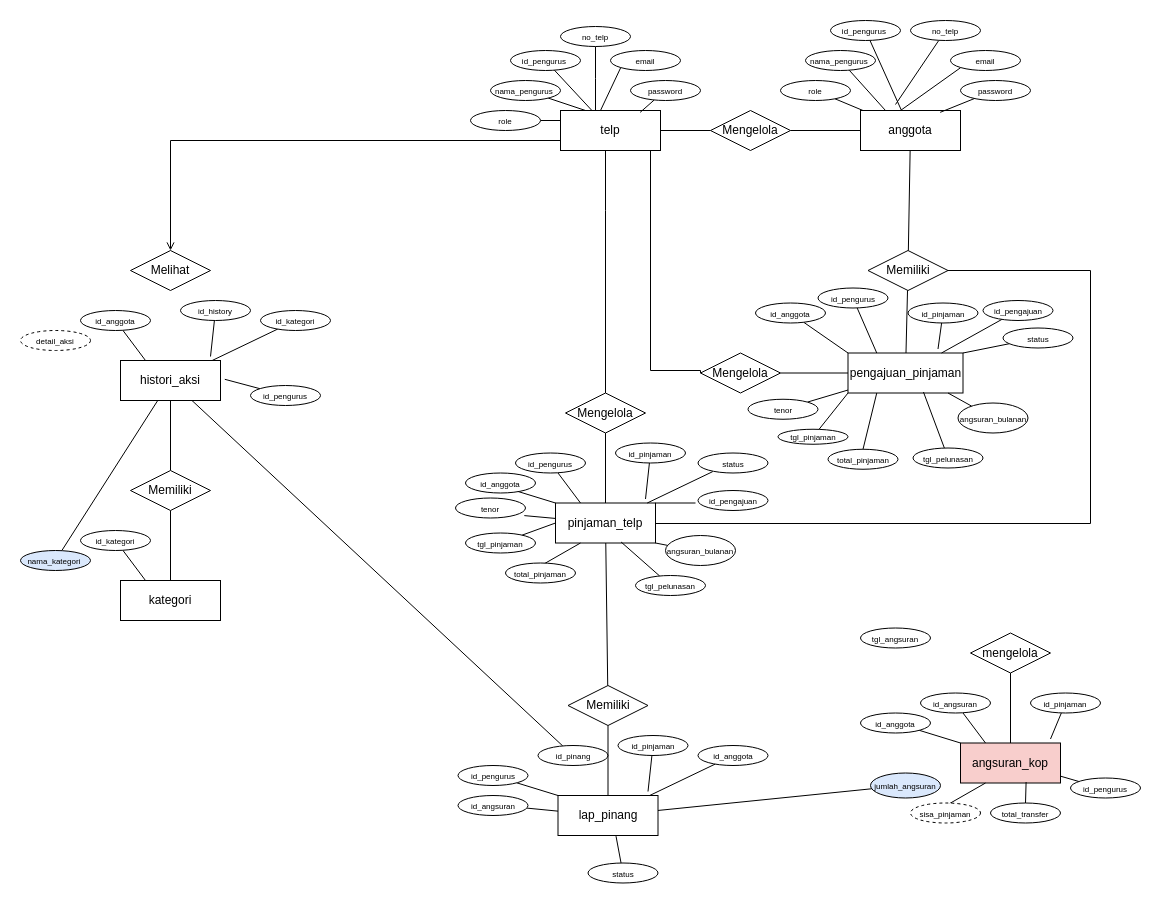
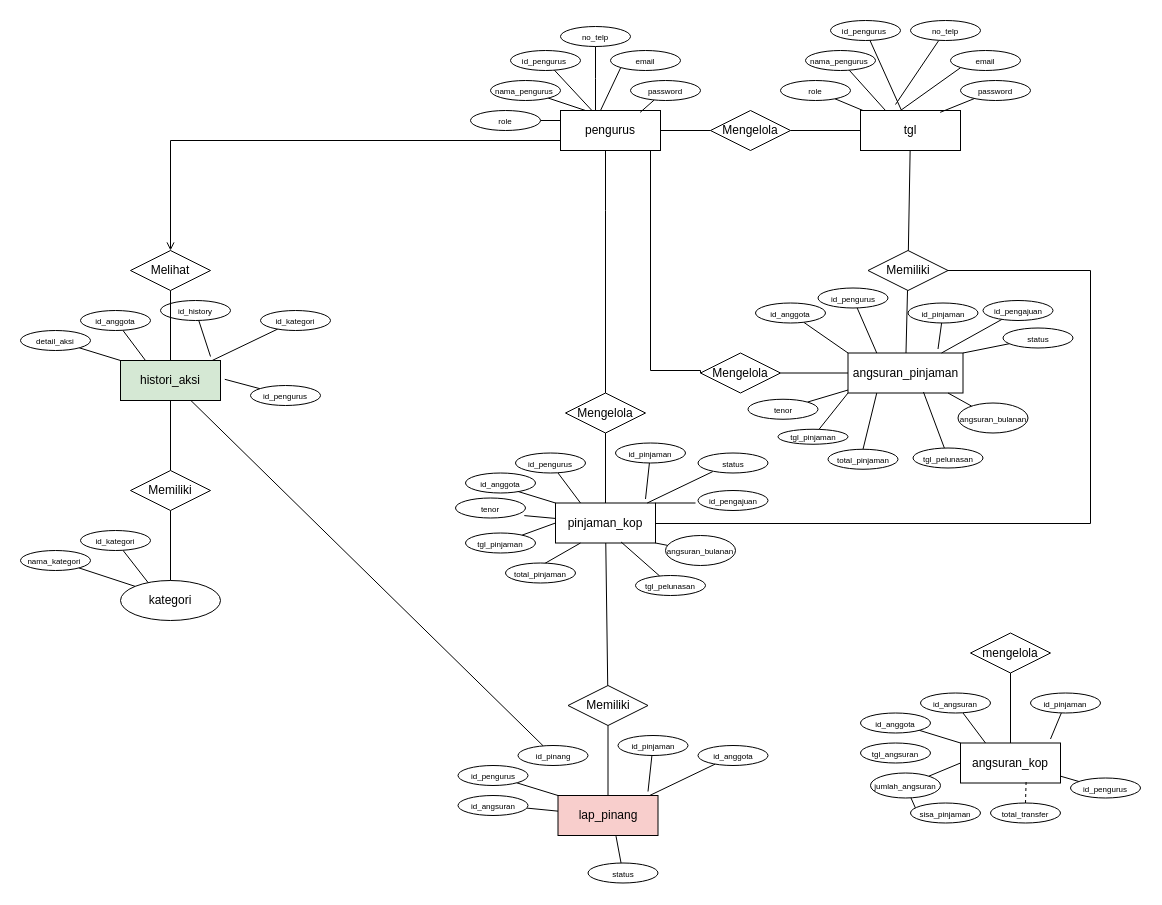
node "telp": label "telp" -> "pengurus"
node "anggota": label "anggota" -> "tgl"
node "id_history": moved (216, 311) -> (196, 311)
edge "Melihat" -- "histori_aksi": added
node "detail_aksi": style dashed -> solid
edge "detail_aksi" -- "histori_aksi": added
node "pengajuan_pinjaman": label "pengajuan_pinjaman" -> "angsuran_pinjaman"
node "histori_aksi": fillcolor #ffffff -> #d5e8d4
edge "histori_aksi" -- "nama_kategori": now "kategori" -- "nama_kategori"
node "pinjaman_telp": label "pinjaman_telp" -> "pinjaman_kop"
node "nama_kategori": fillcolor #dae8fc -> #ffffff
node "kategori": shape rectangle -> ellipse
node "tgl_angsuran": moved (896, 638) -> (896, 753)
node "id_pinang": moved (573, 756) -> (553, 756)
node "angsuran_kop": fillcolor #f8cecc -> #ffffff
node "jumlah_angsuran": fillcolor #dae8fc -> #ffffff
edge "angsuran_kop" -- "total_transfer": style solid -> dashed
edge "angsuran_kop" -- "sisa_pinjaman": now "jumlah_angsuran" -- "sisa_pinjaman"
edge "jumlah_angsuran" -- "lap_pinang": now "jumlah_angsuran" -- "angsuran_kop"
node "sisa_pinjaman": style dashed -> solid
node "lap_pinang": fillcolor #ffffff -> #f8cecc
